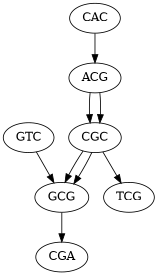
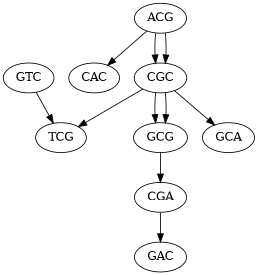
edge "CAC" -> "ACG": reversed
node "GCA": added
edge "GTC" -> "GCG": now "GTC" -> "TCG"
node "GAC": added
